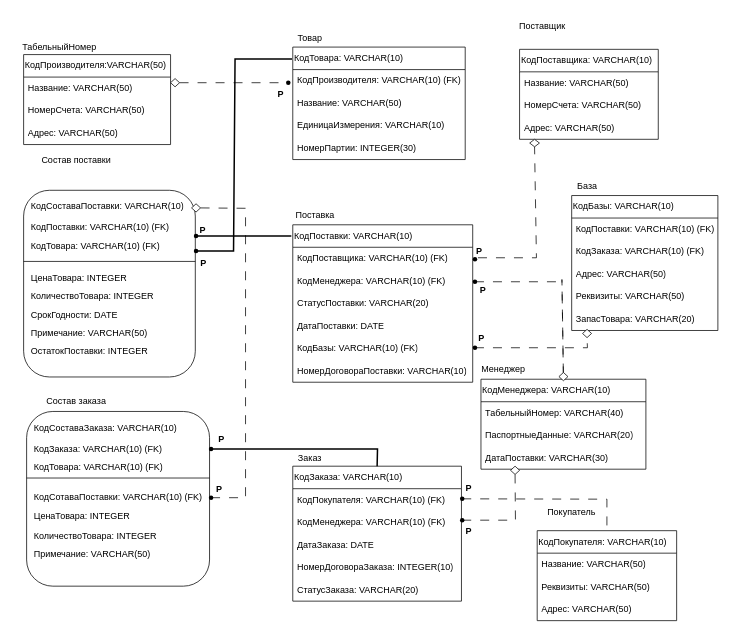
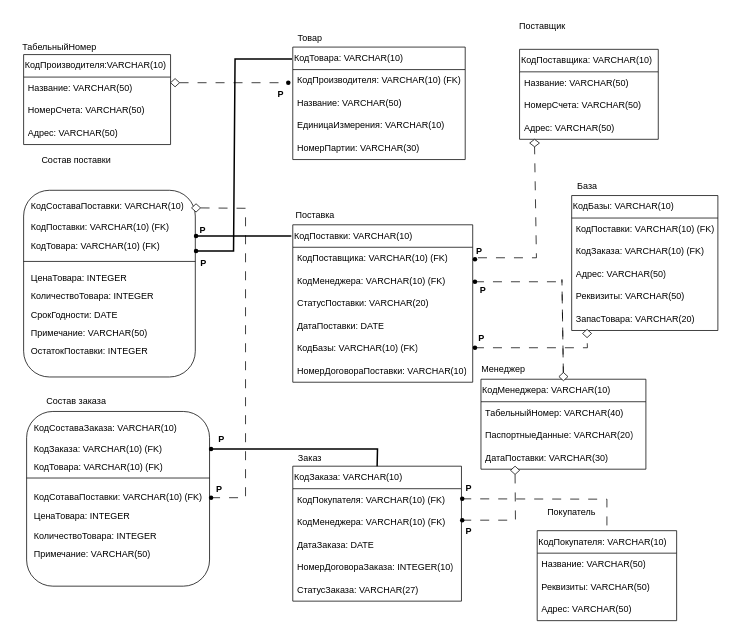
node "КодПроизводителя:VARCHAR(50)": label "КодПроизводителя:VARCHAR(50)" -> "КодПроизводителя:VARCHAR(10)"
node "НомерПартии: INTEGER(30)": label "НомерПартии: INTEGER(30)" -> "НомерПартии: VARCHAR(30)"
node "СтатусЗаказа: VARCHAR(20)": label "СтатусЗаказа: VARCHAR(20)" -> "СтатусЗаказа: VARCHAR(27)"
